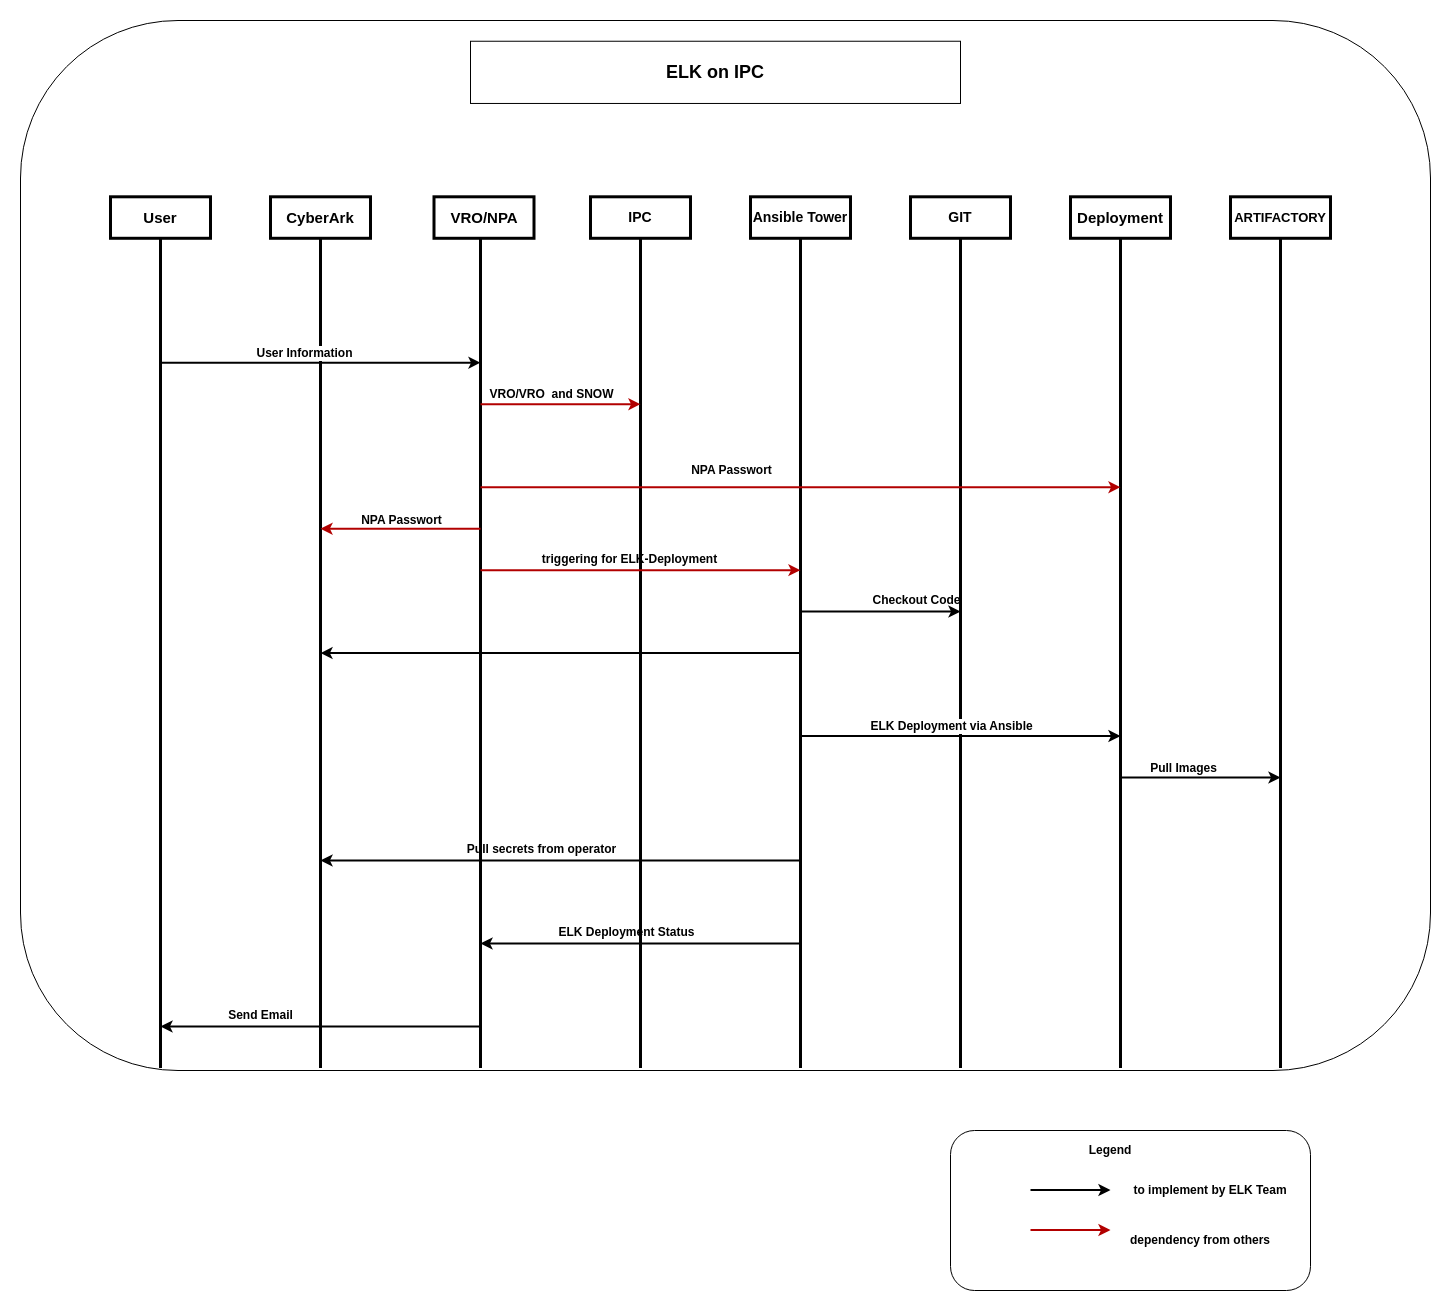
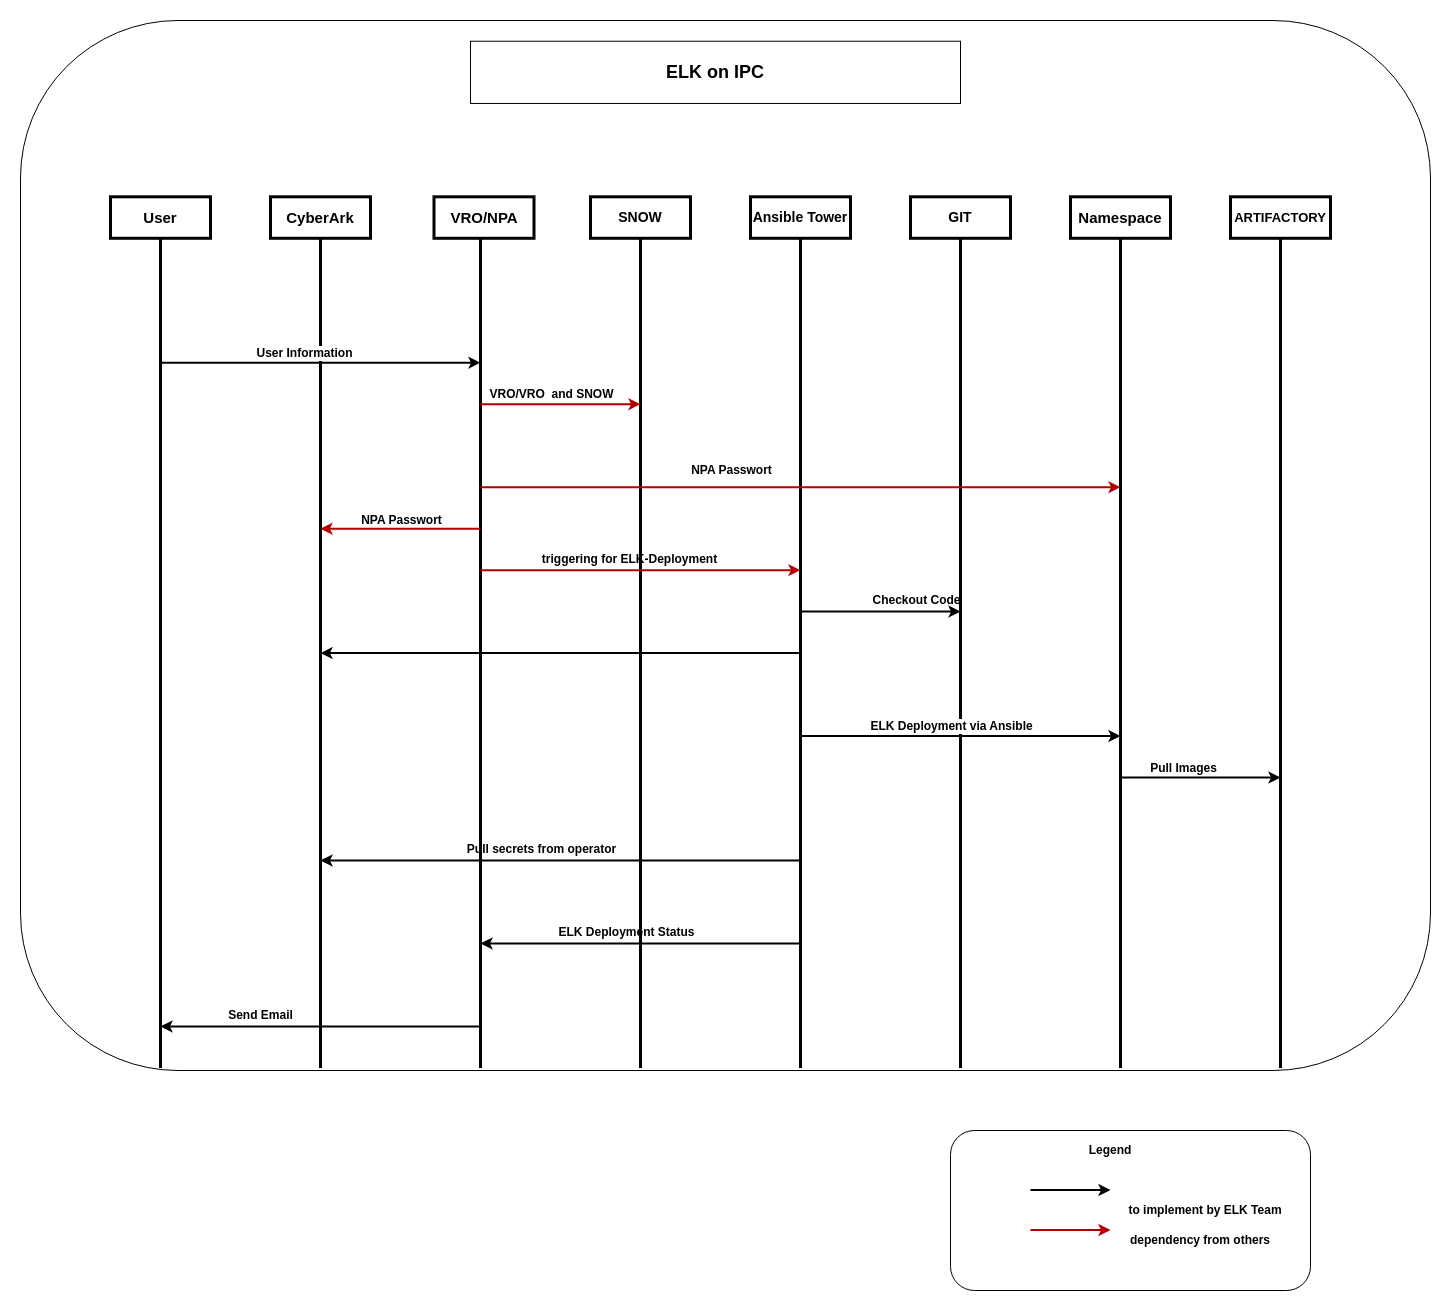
node "IPC": label "IPC" -> "SNOW"
node "Deployment": label "Deployment" -> "Namespace"
node "to implement by ELK Team": moved (1211, 1191) -> (1206, 1211)
